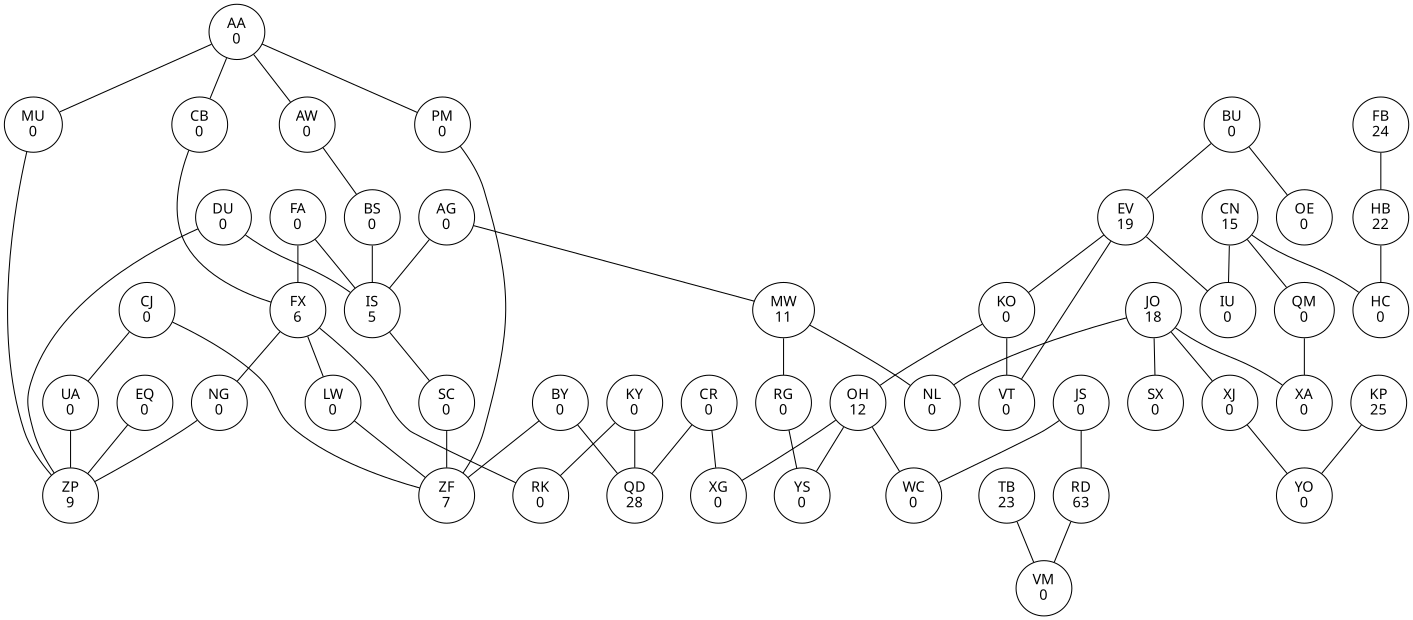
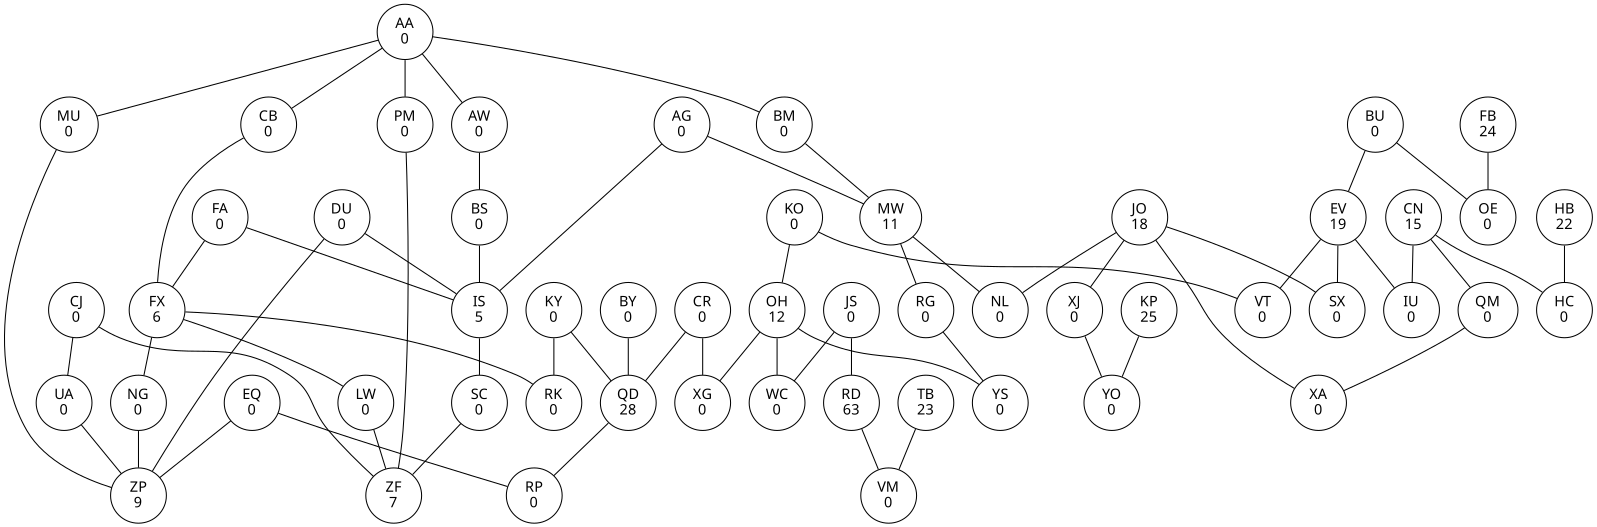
node "BM 0": added
edge "FB 24" -- "HB 22": now "FB 24" -- "OE 0"
edge "EV 19" -- "KO 0": now "EV 19" -- "SX 0"
edge "BY 0" -- "ZF 7": removed
node "RP 0": added
